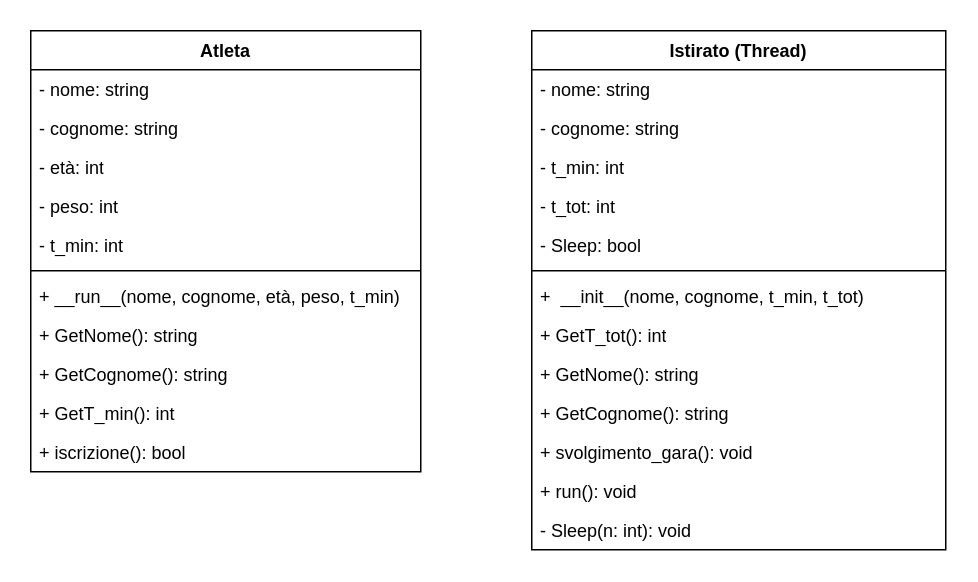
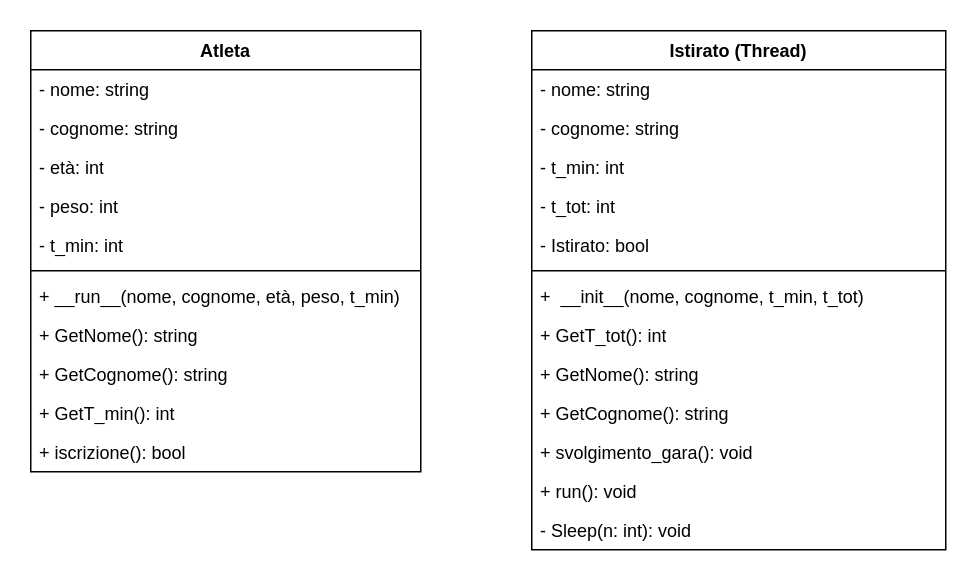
node "- Sleep: bool": label "- Sleep: bool" -> "- Istirato: bool"
